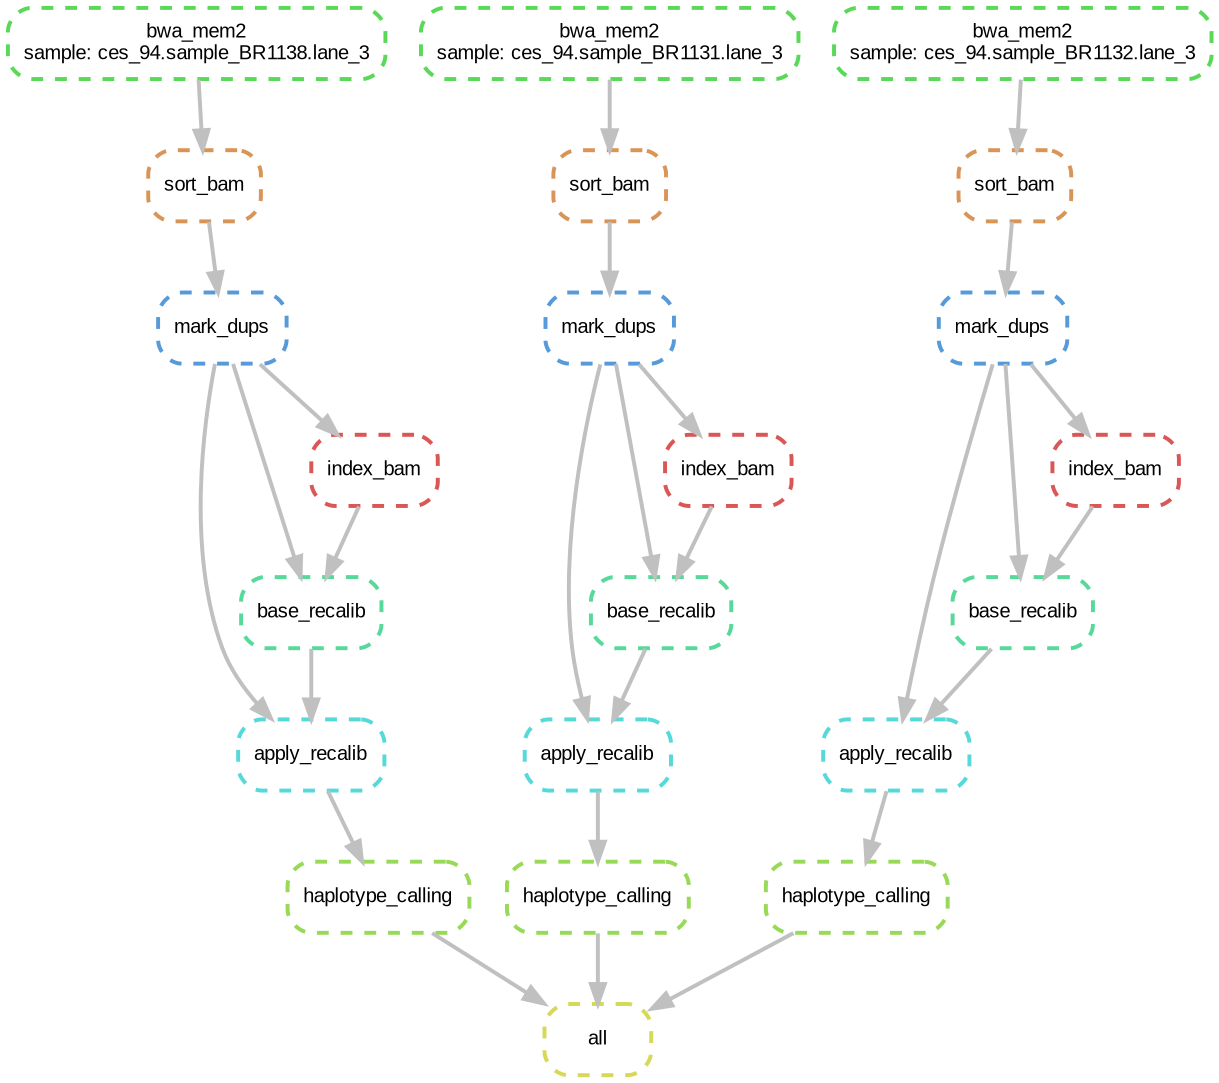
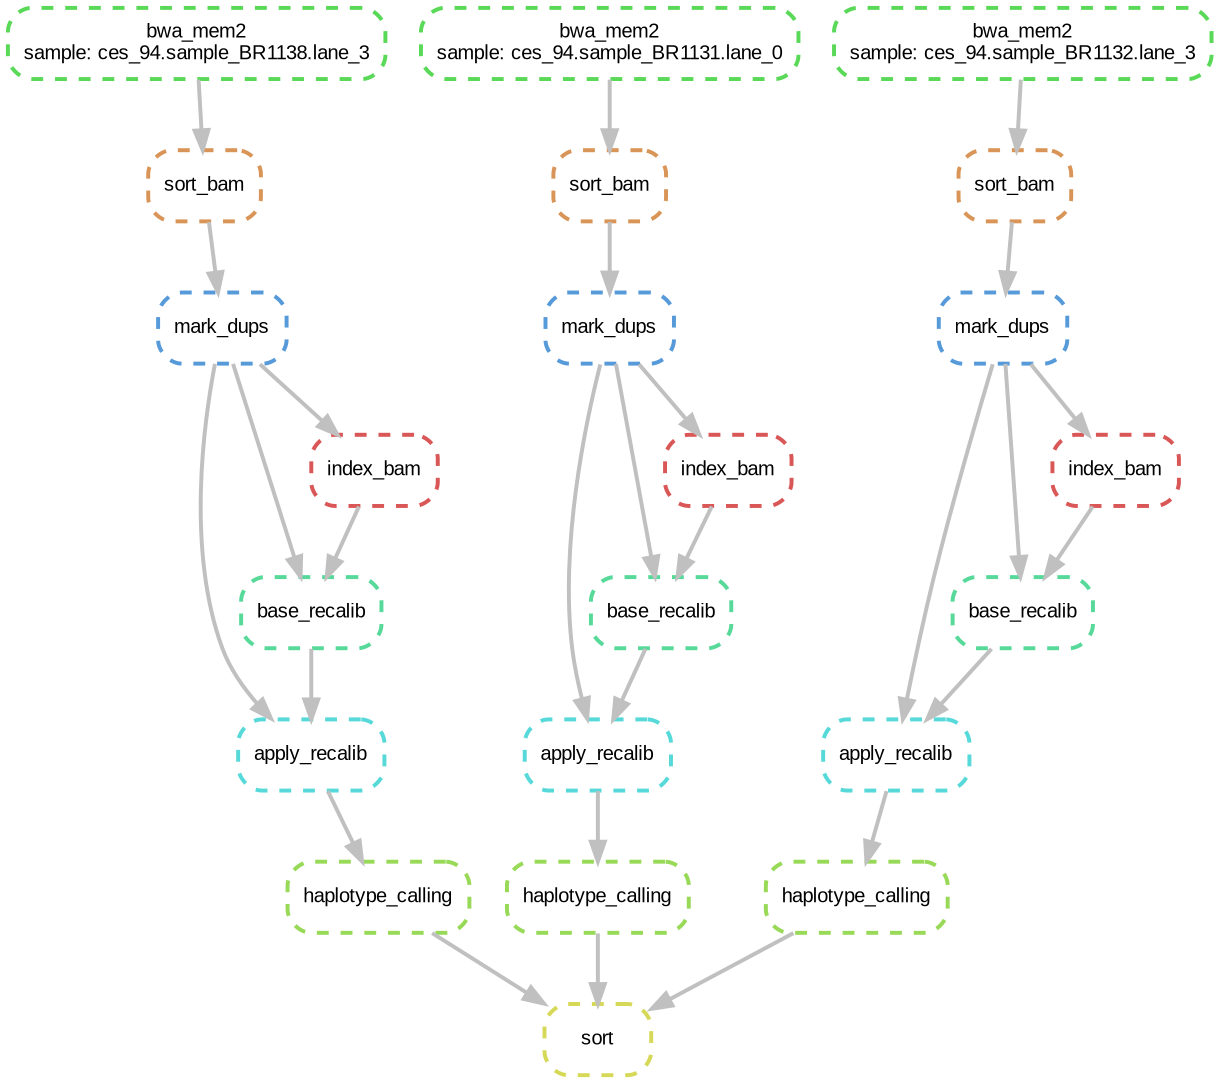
node "bwa_mem2 sample: ces_94.sample_BR1131.lane_3": label "bwa_mem2 sample: ces_94.sample_BR1131.lane_3" -> "bwa_mem2 sample: ces_94.sample_BR1131.lane_0"
node "all": label "all" -> "sort"
